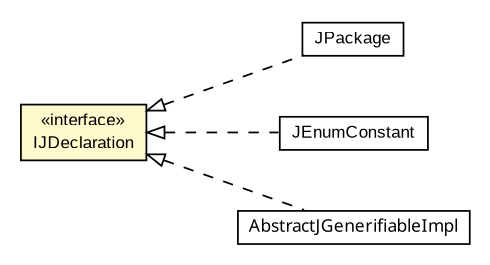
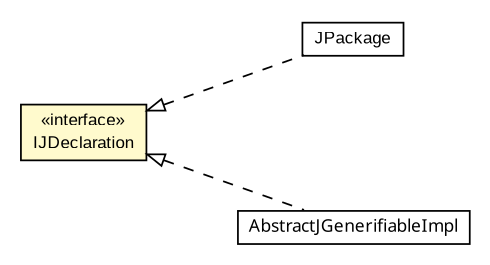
node "JEnumConstant": removed
